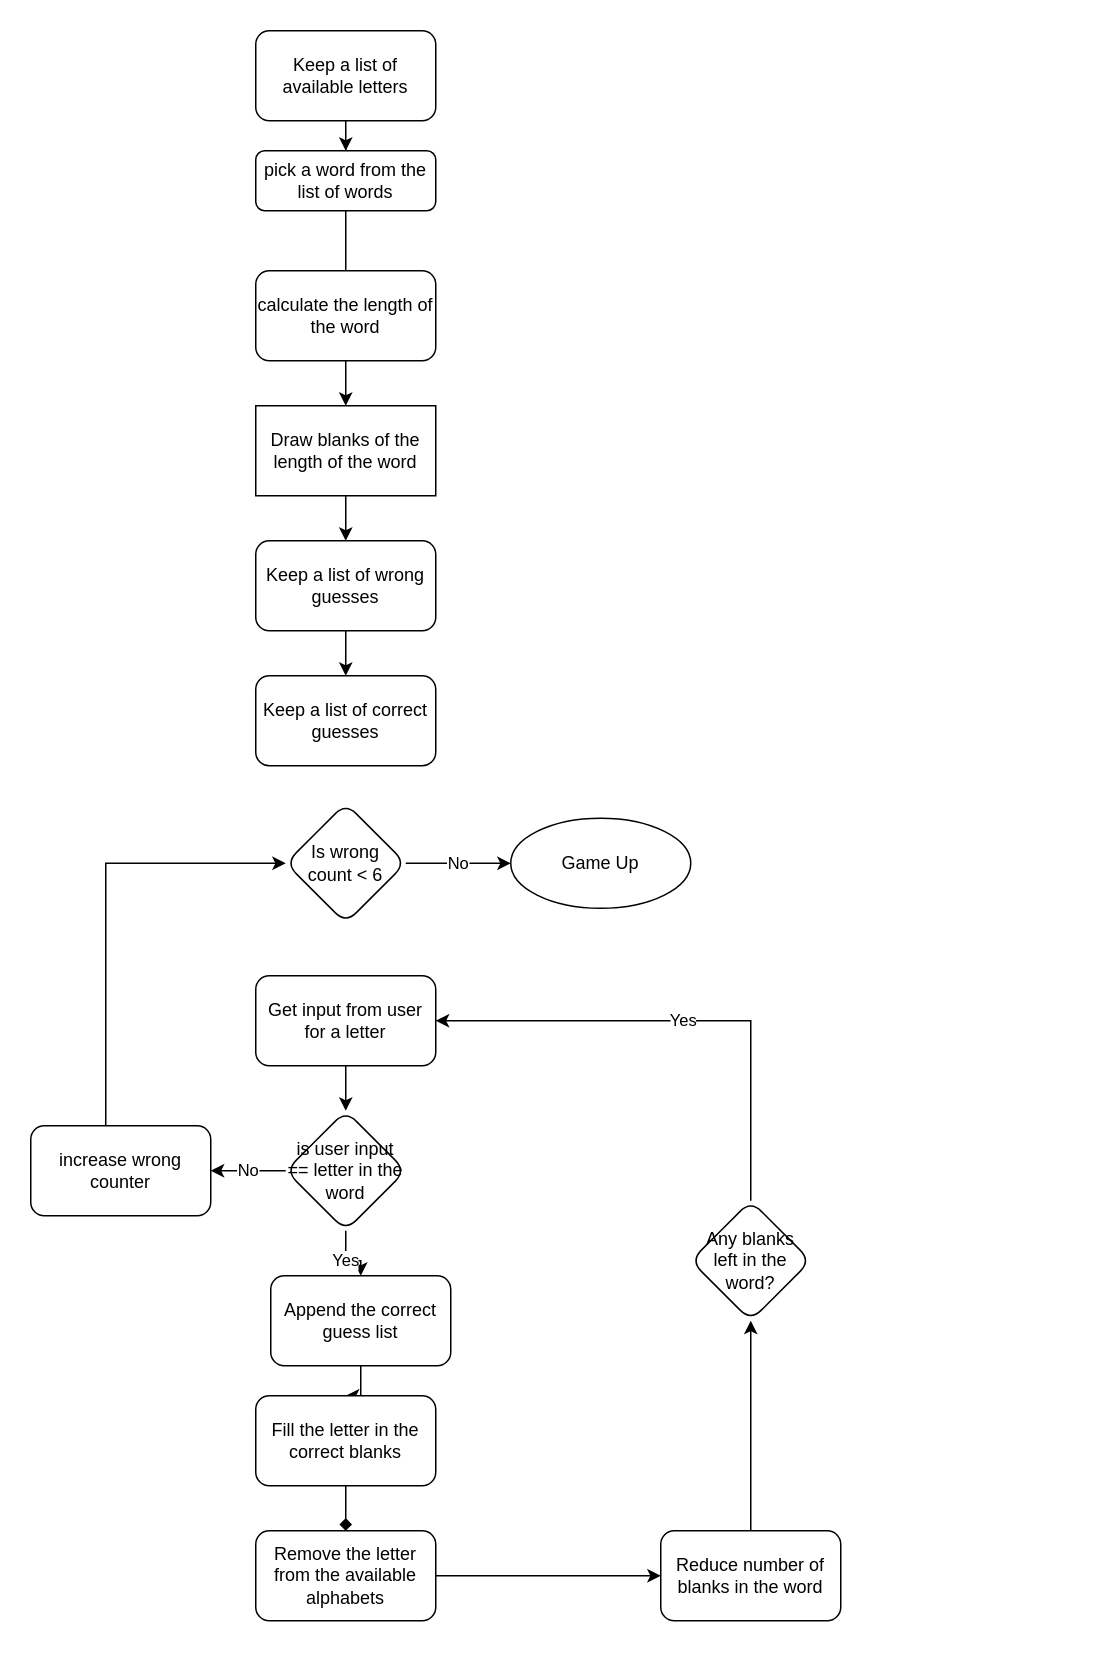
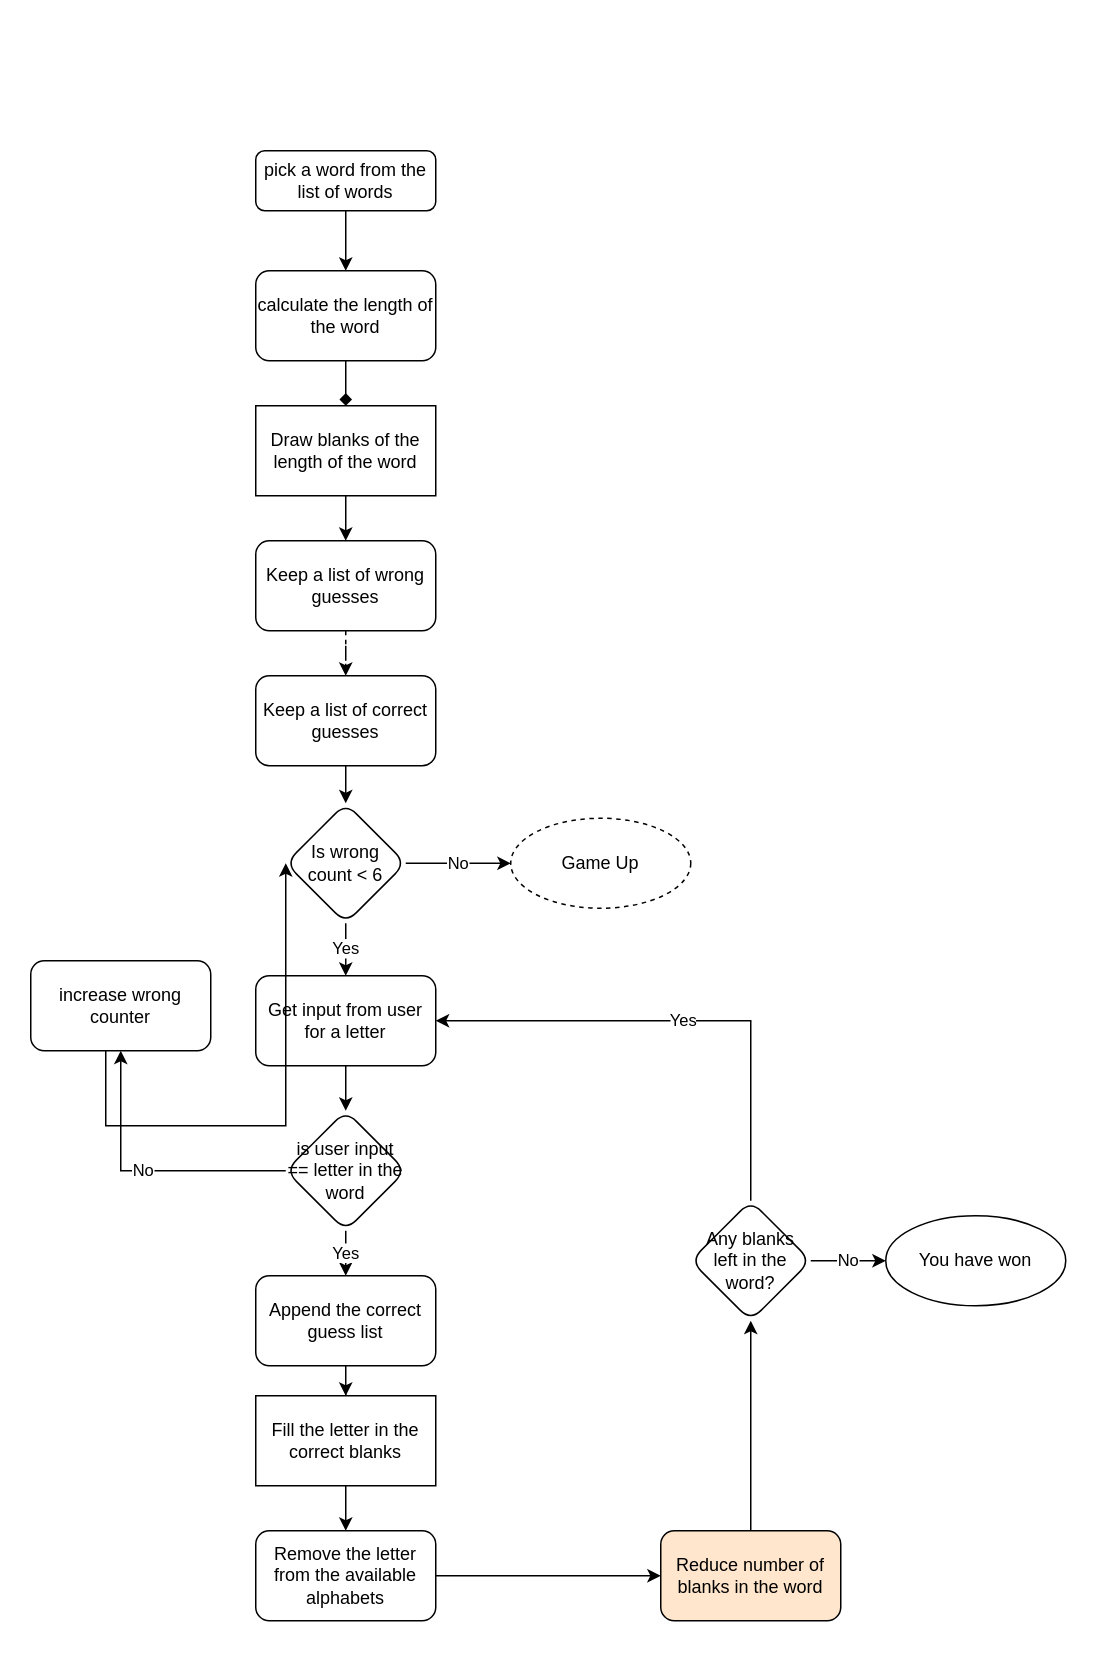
node "Keep a list of available letters": removed
edge "Keep a list of available letters" -> "pick a word from the list of words": removed
edge "pick a word from the list of words" -- "calculate the length of the word": arrowhead none -> classic
edge "calculate the length of the word" -> "Draw blanks of the length of the word": arrowhead classic -> diamond
edge "Keep a list of wrong guesses" -> "Keep a list of correct guesses": style solid -> dashed
edge "Keep a list of correct guesses" -> "Is wrong count < 6": added
node "Game Up": style solid -> dashed
edge "Is wrong count < 6" -> "Get input from user for a letter": added, label "Yes"
node "increase wrong counter": moved (121, 1171) -> (121, 1006)
edge "Any blanks left in the word?" -> "You have won": added, label "No"
node "You have won": added
node "Append the correct guess list": moved (361, 1321) -> (346, 1321)
node "Fill the letter in the correct blanks": shape rounded rectangle -> rectangle
edge "Fill the letter in the correct blanks" -> "Remove the letter from the available alphabets": arrowhead diamond -> classic
node "Reduce number of blanks in the word": fillcolor #ffffff -> #ffe6cc
